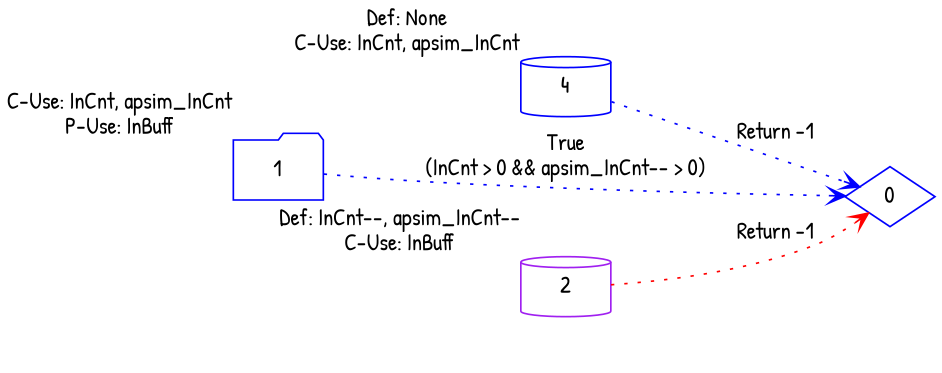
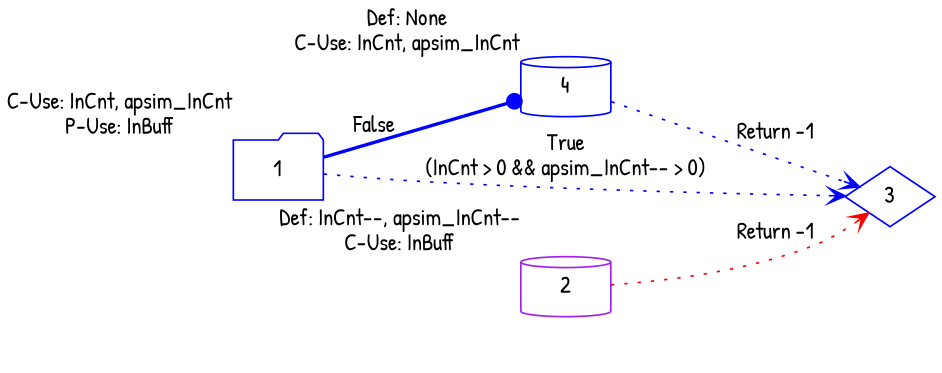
edge "1 C-Use: InCnt, apsim_InCnt P-Use: InBuff" -> "4 Def: None C-Use: InCnt, apsim_InCnt": added, label "False"
node "0": label "0" -> "3"
